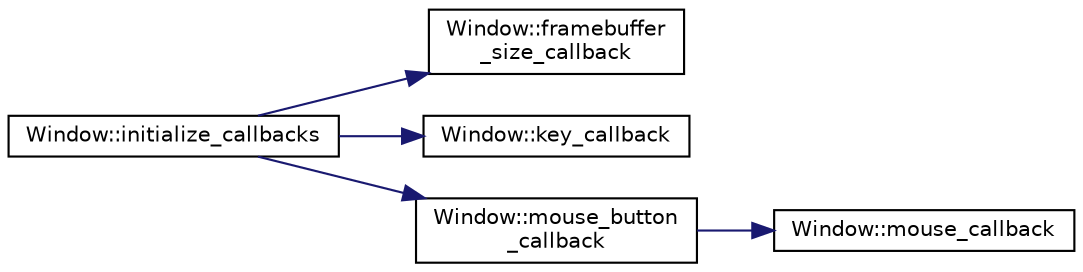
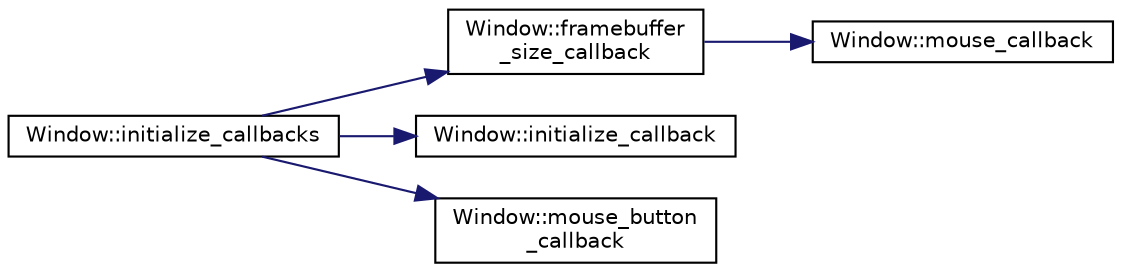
node "Window::key_callback": label "Window::key_callback" -> "Window::initialize_callback"
edge "Window::mouse_button _callback" -> "Window::mouse_callback": now "Window::framebuffer _size_callback" -> "Window::mouse_callback"
